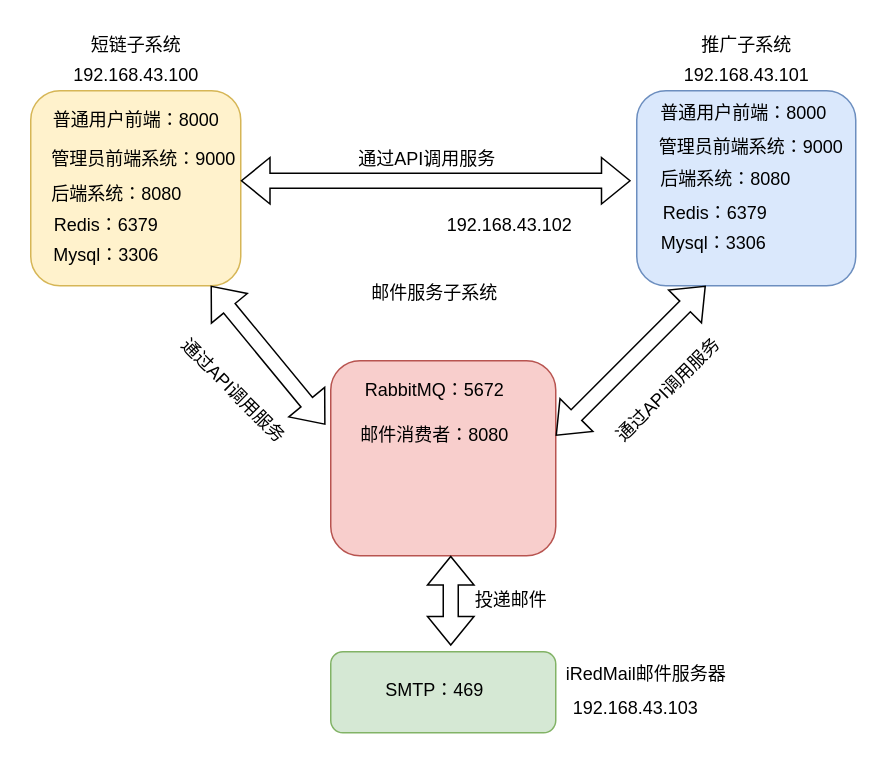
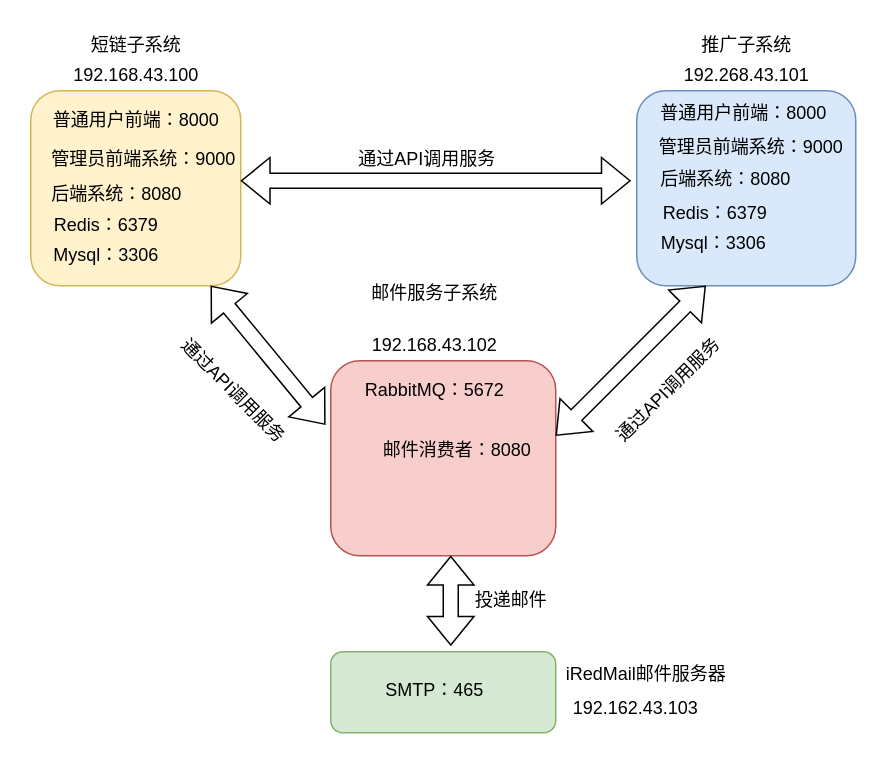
node "192.168.43.101": label "192.168.43.101" -> "192.268.43.101"
node "192.168.43.102": moved (509, 226) -> (434, 346)
node "邮件消费者：8080": moved (434, 436) -> (457, 451)
node "SMTP：469": label "SMTP：469" -> "SMTP：465"
node "192.168.43.103": label "192.168.43.103" -> "192.162.43.103"
